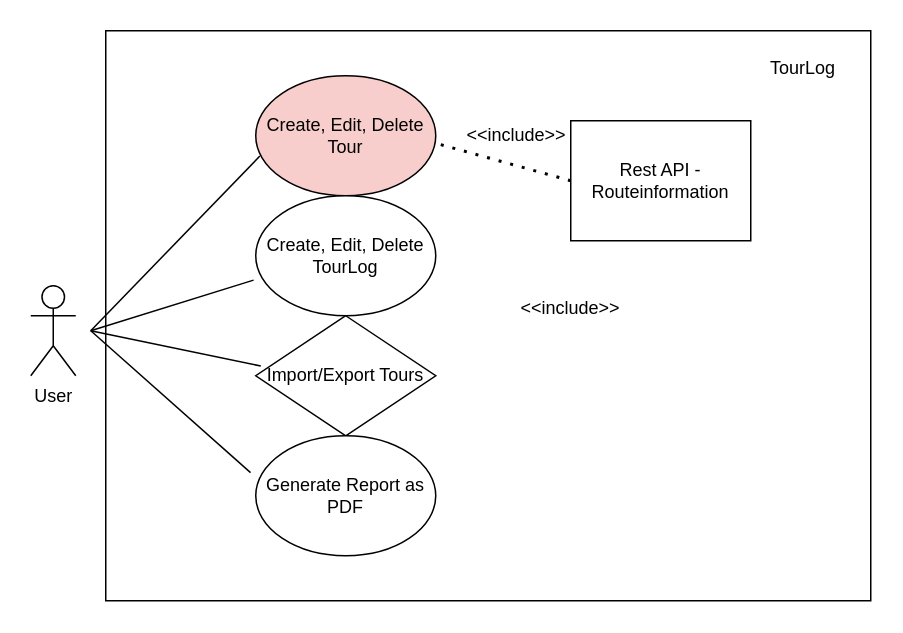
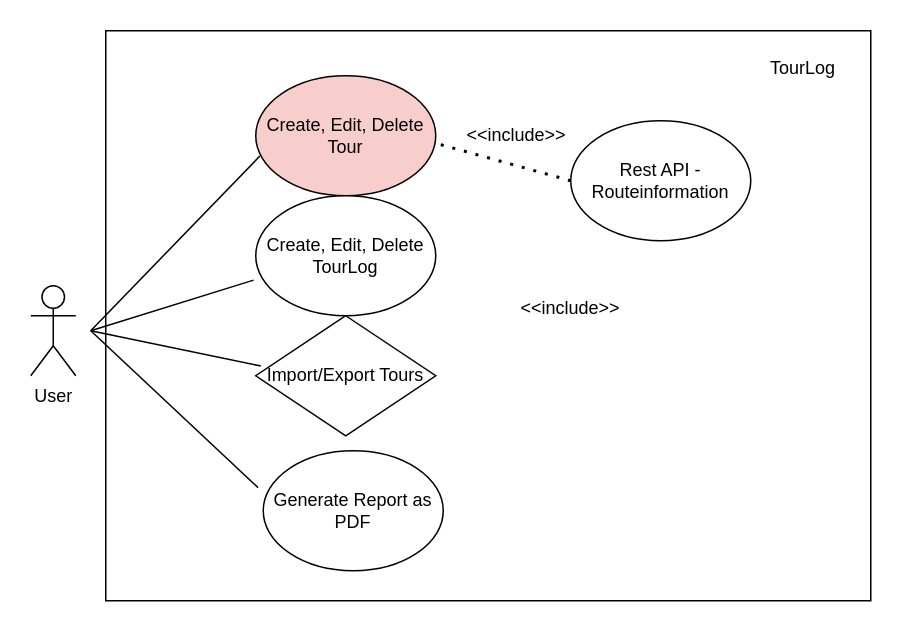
node "Rest API - Routeinformation": shape rectangle -> ellipse
node "Generate Report as PDF": moved (346, 496) -> (353, 511)
